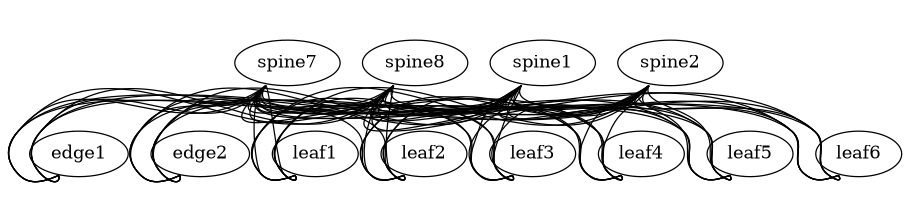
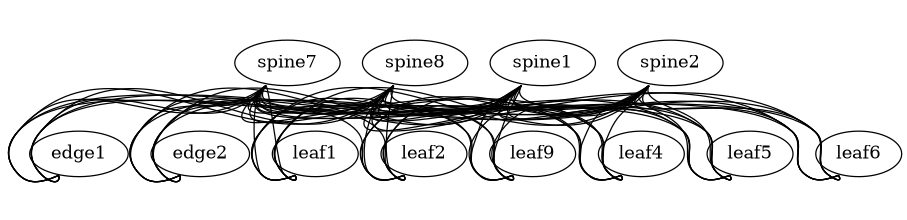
node "leaf3": label "leaf3" -> "leaf9"
